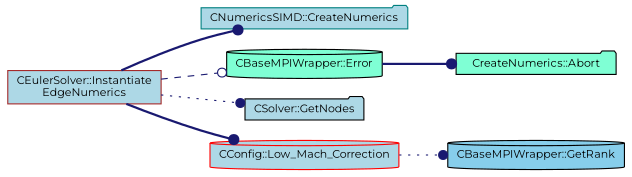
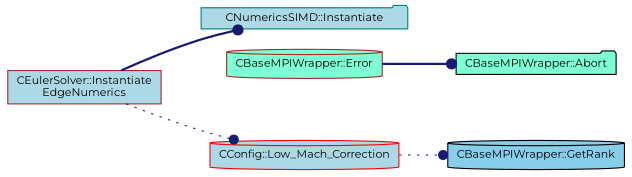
node "CNumericsSIMD::CreateNumerics": label "CNumericsSIMD::CreateNumerics" -> "CNumericsSIMD::Instantiate"
node "CBaseMPIWrapper::Error": color black -> brown
node "CreateNumerics::Abort": label "CreateNumerics::Abort" -> "CBaseMPIWrapper::Abort"
edge "CEulerSolver::Instantiate EdgeNumerics" -> "CBaseMPIWrapper::Error": removed
node "CSolver::GetNodes": removed
edge "CEulerSolver::Instantiate EdgeNumerics" -> "CConfig::Low_Mach_Correction": style bold -> dotted
